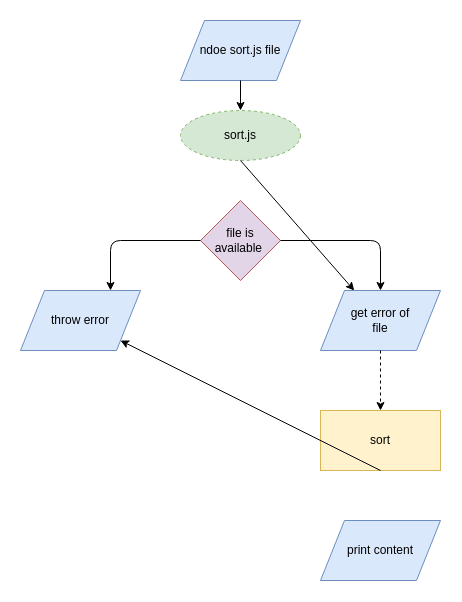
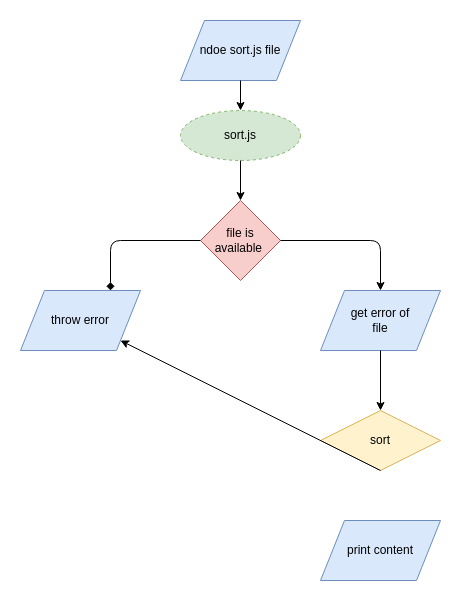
edge "sort.js" -> "get error of file": now "sort.js" -> "file is available"
node "file is available": fillcolor #e1d5e7 -> #f8cecc
edge "file is available" -> "throw error": arrowhead classic -> diamond
edge "get error of file" -> "sort": style dashed -> solid
node "sort": shape rectangle -> diamond
